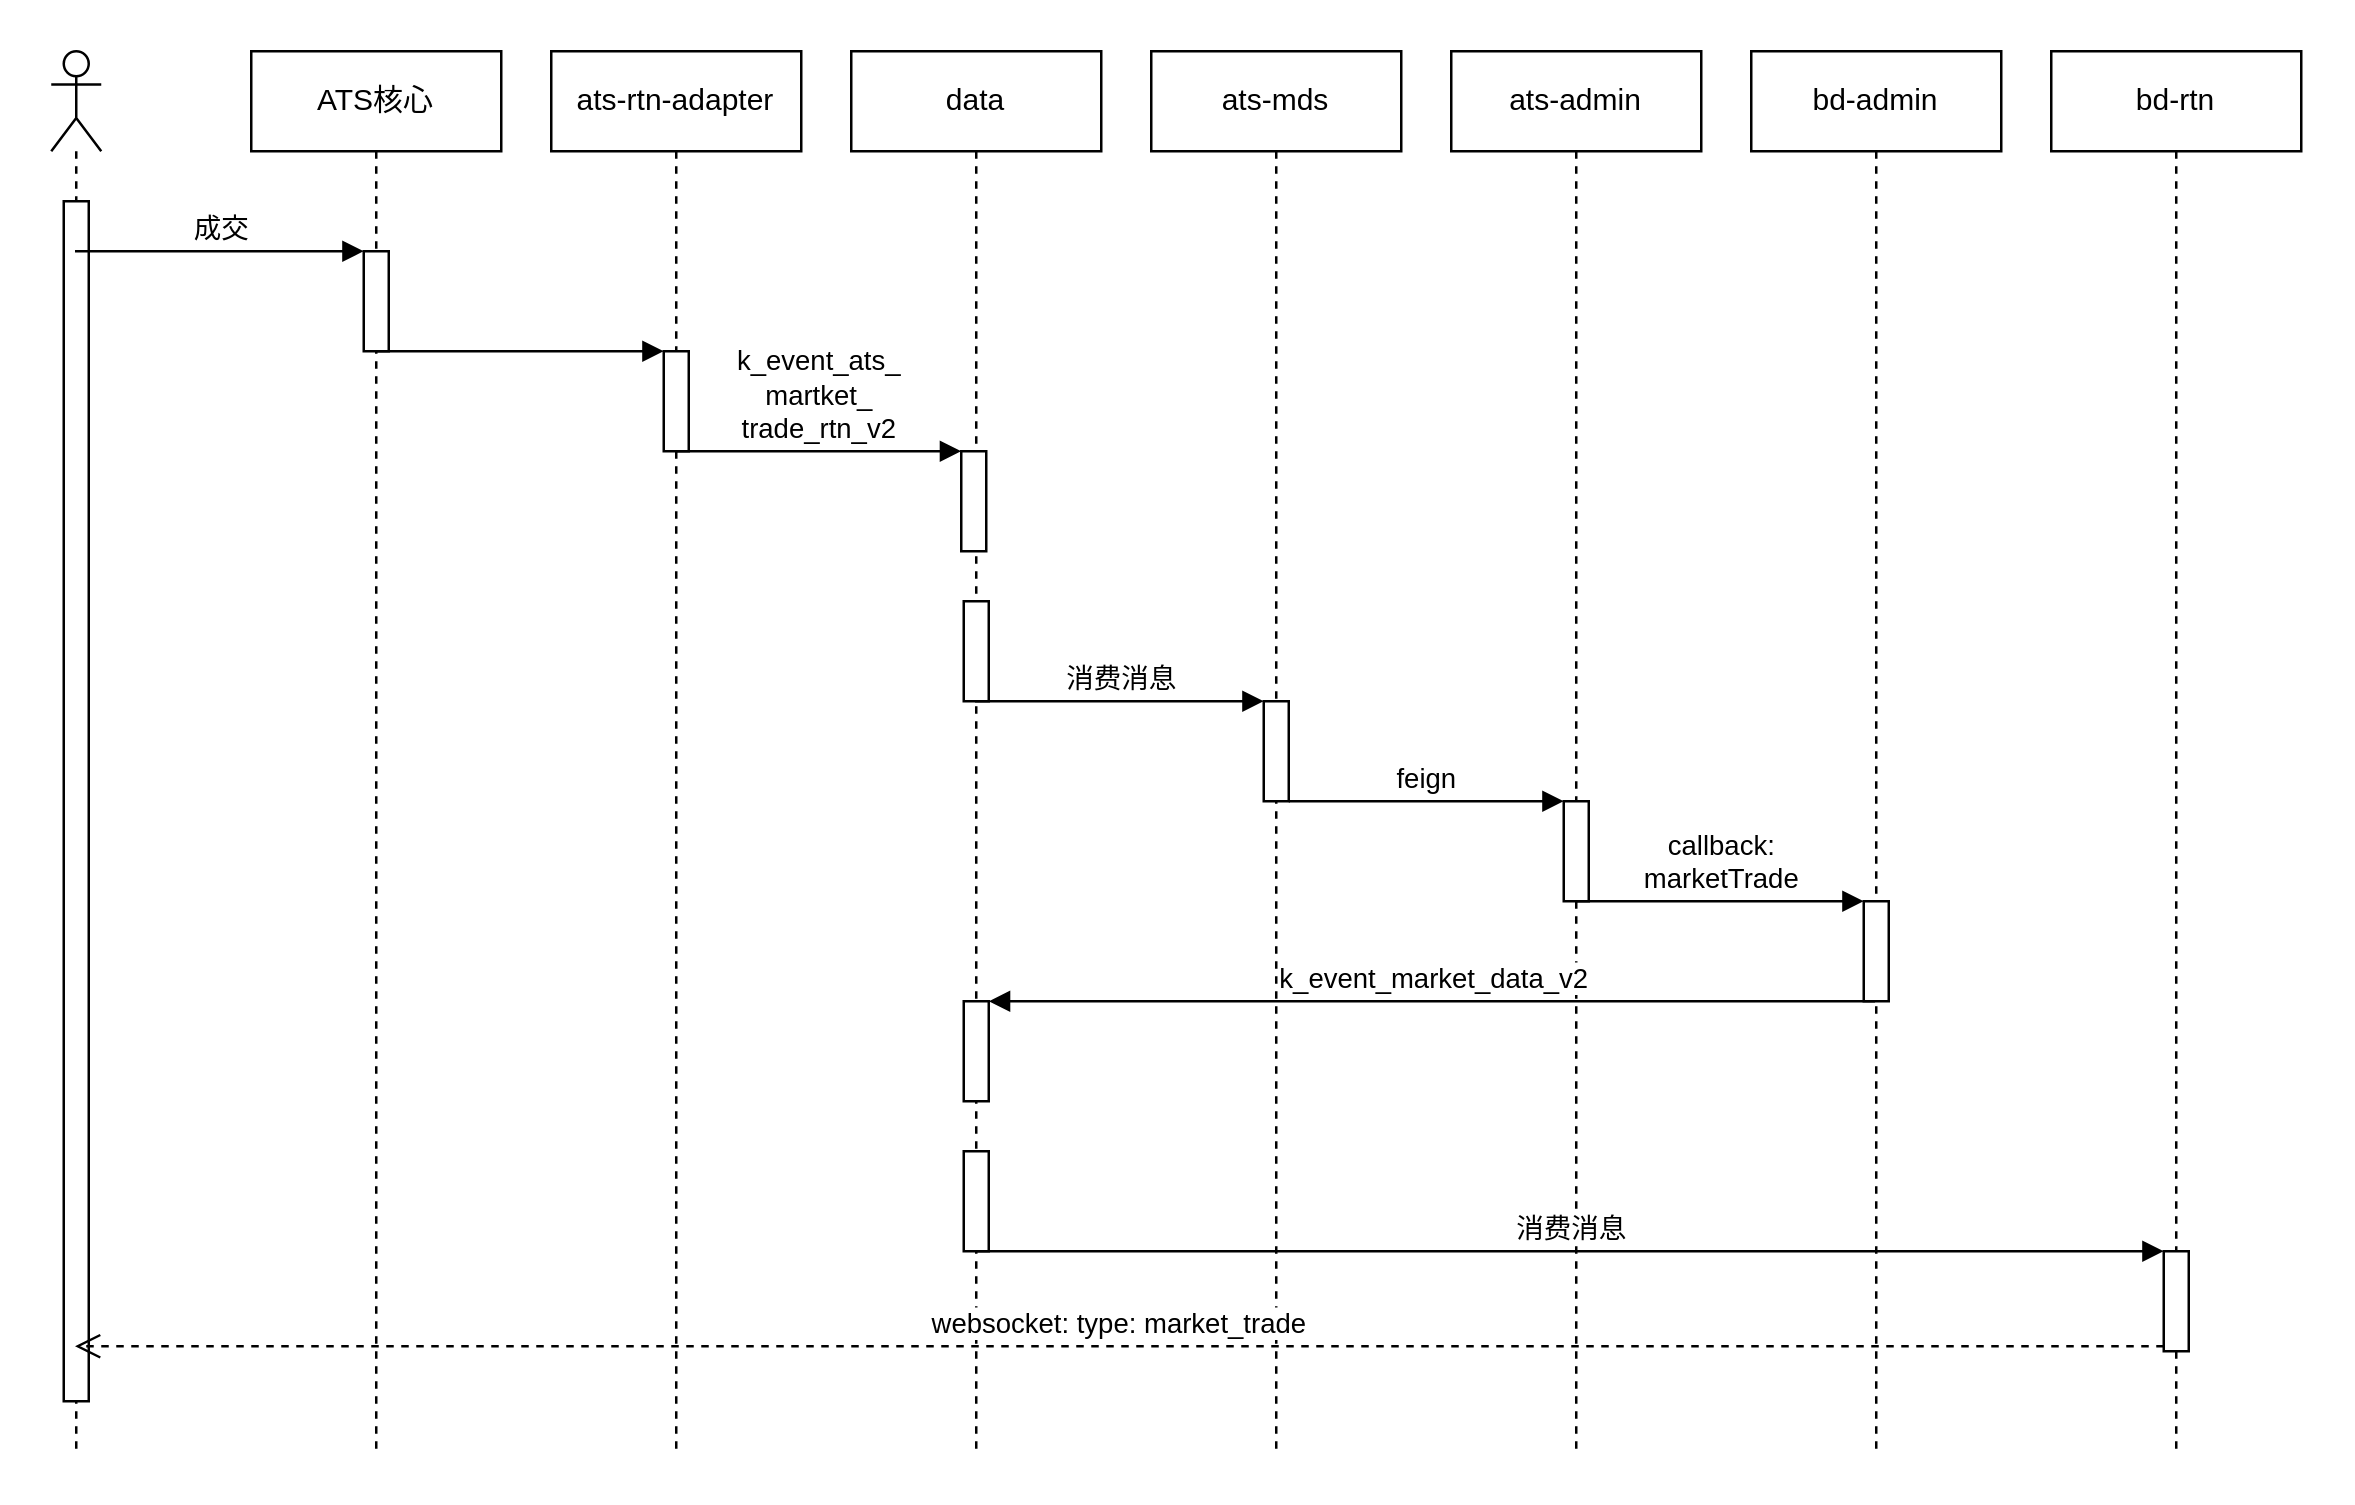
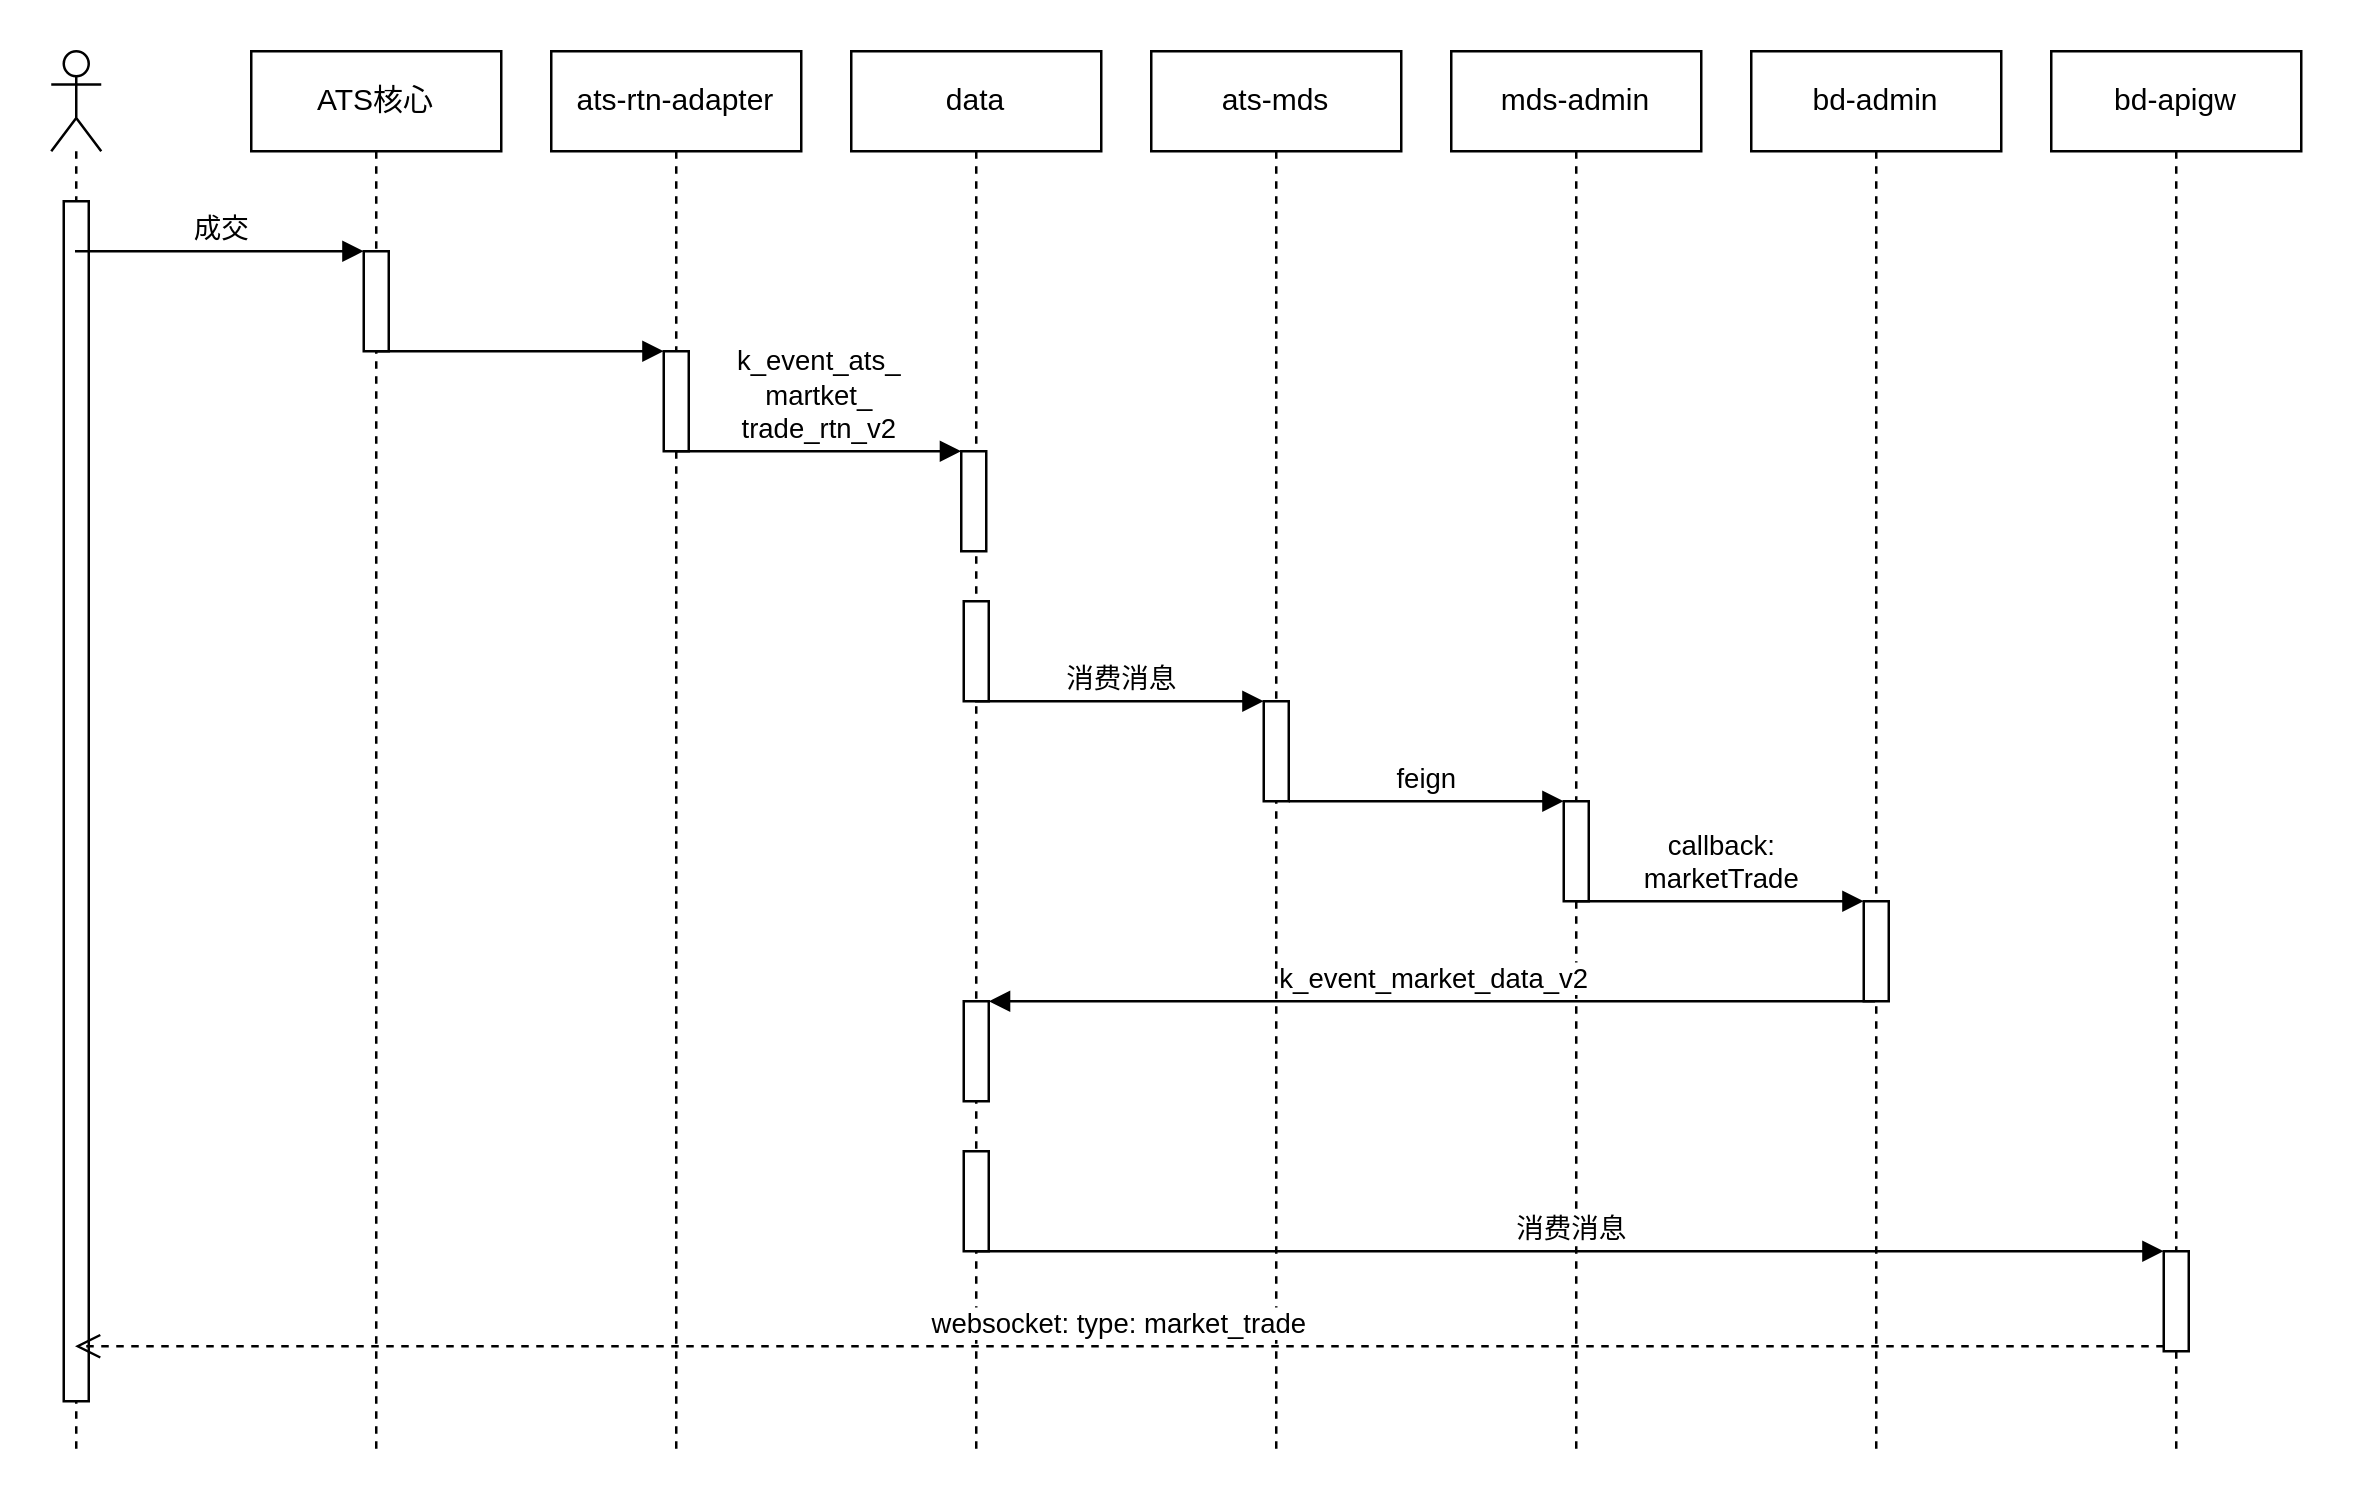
node "ats-admin": label "ats-admin" -> "mds-admin"
node "bd-rtn": label "bd-rtn" -> "bd-apigw"
